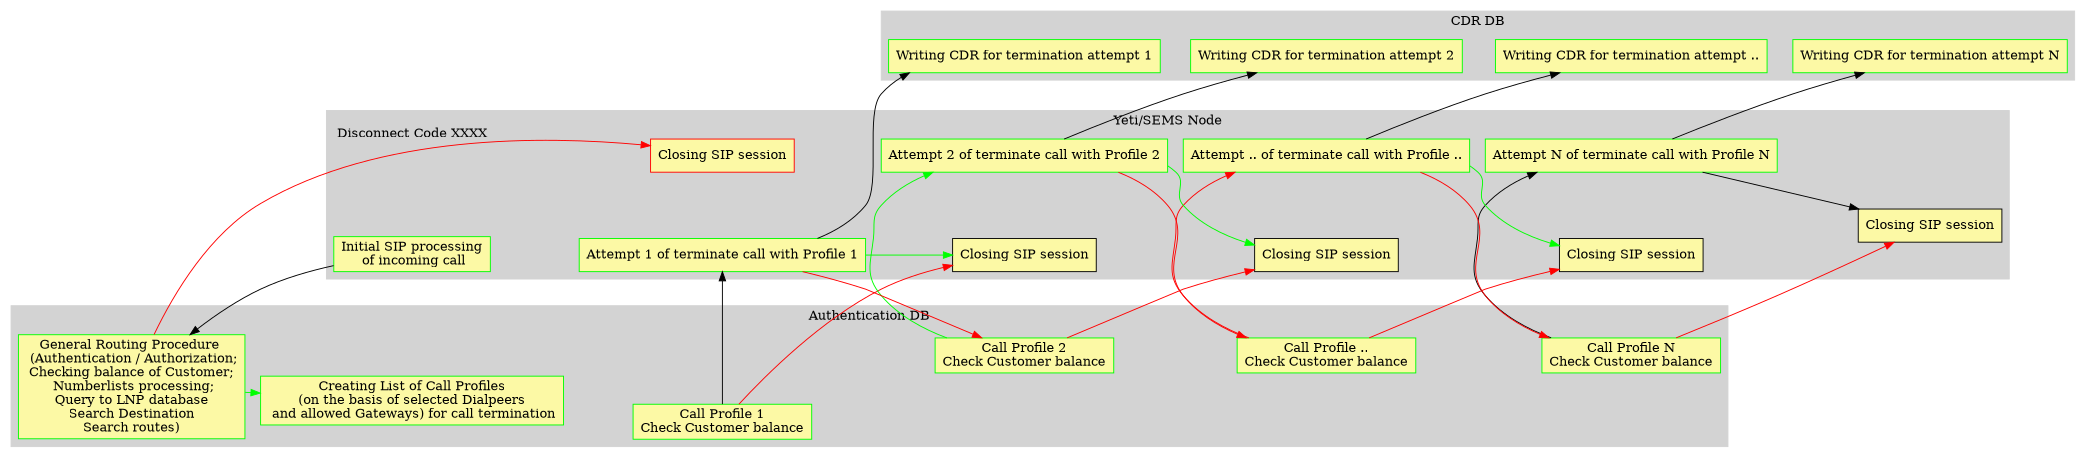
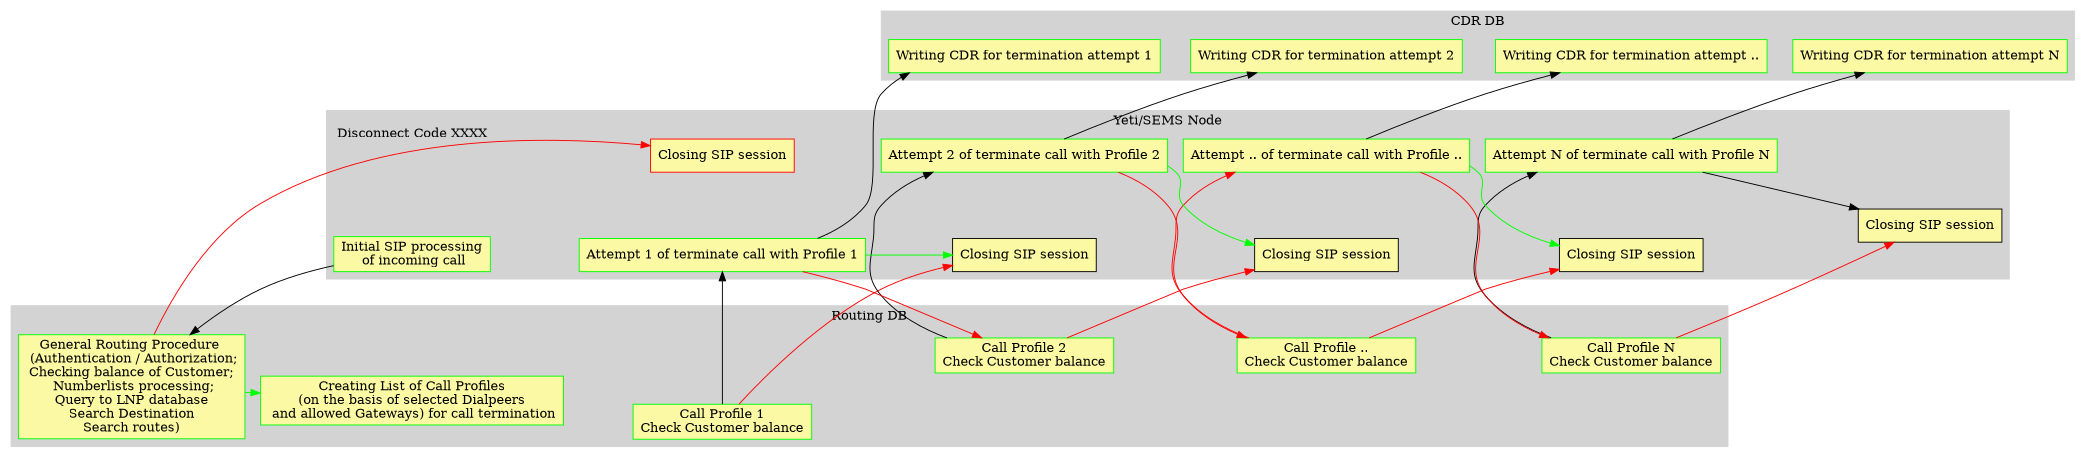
edge "Call Profile 2 Check Customer balance" -> "Attempt 2 of terminate call with Profile 2": color green -> black
cluster "Authentication DB": label "Authentication DB" -> "Routing DB"
